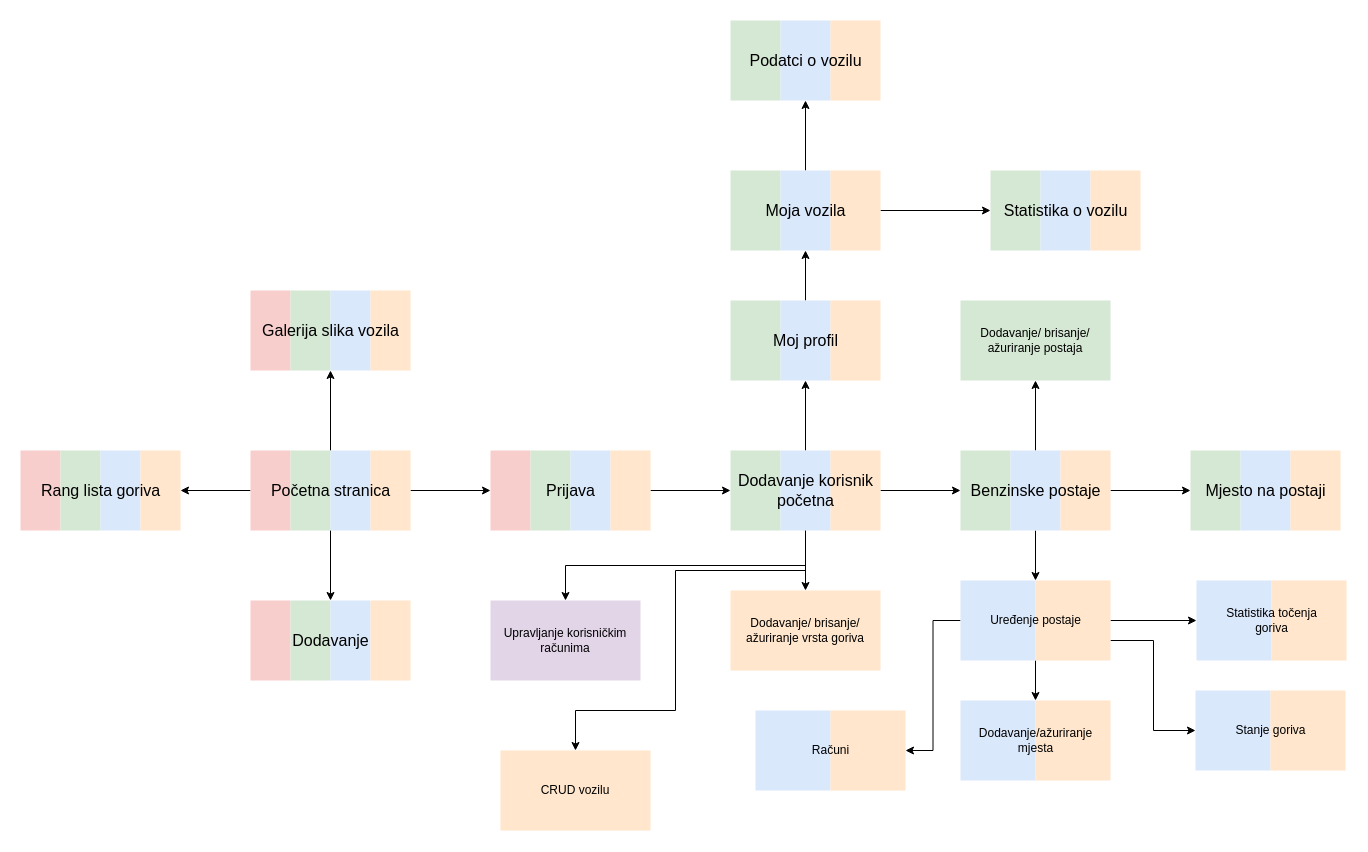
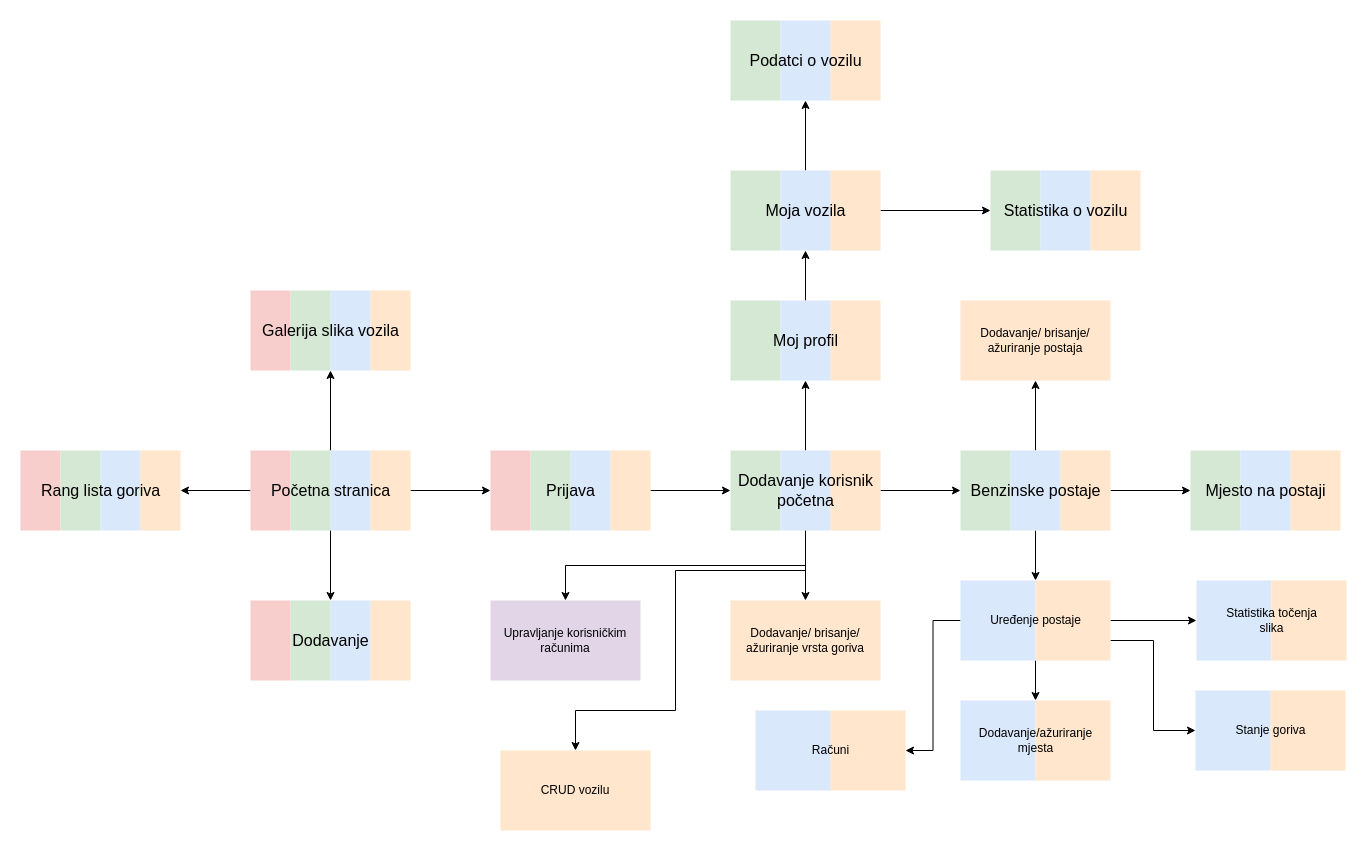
node "Dodavanje/ brisanje/ ažuriranje postaja": fillcolor #d5e8d4 -> #ffe6cc
node "Statistika točenja goriva": label "Statistika točenja goriva" -> "Statistika točenja slika"
node "Dodavanje/ brisanje/ ažuriranje vrsta goriva": moved (806, 631) -> (806, 641)
